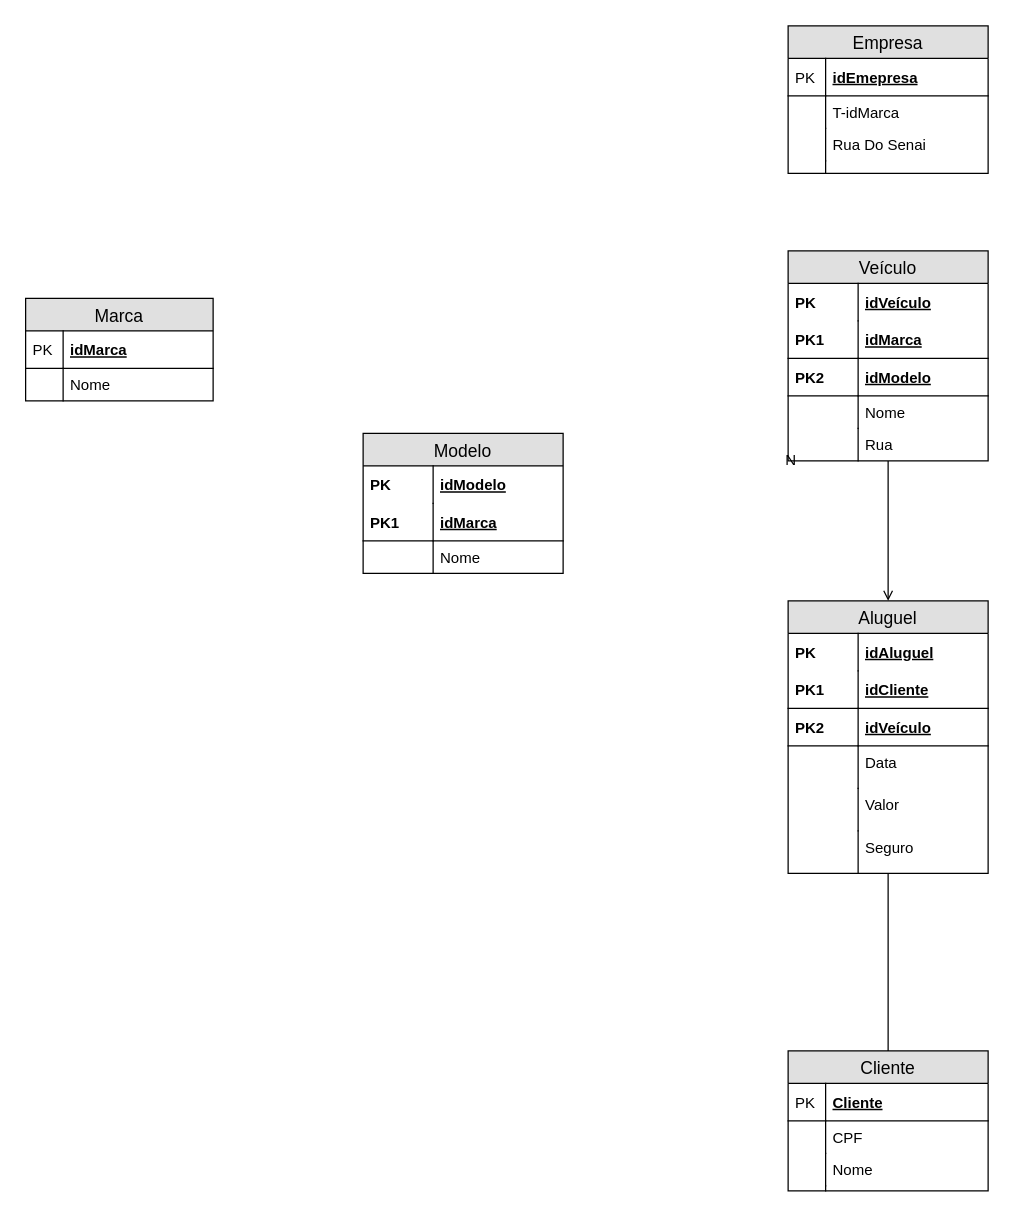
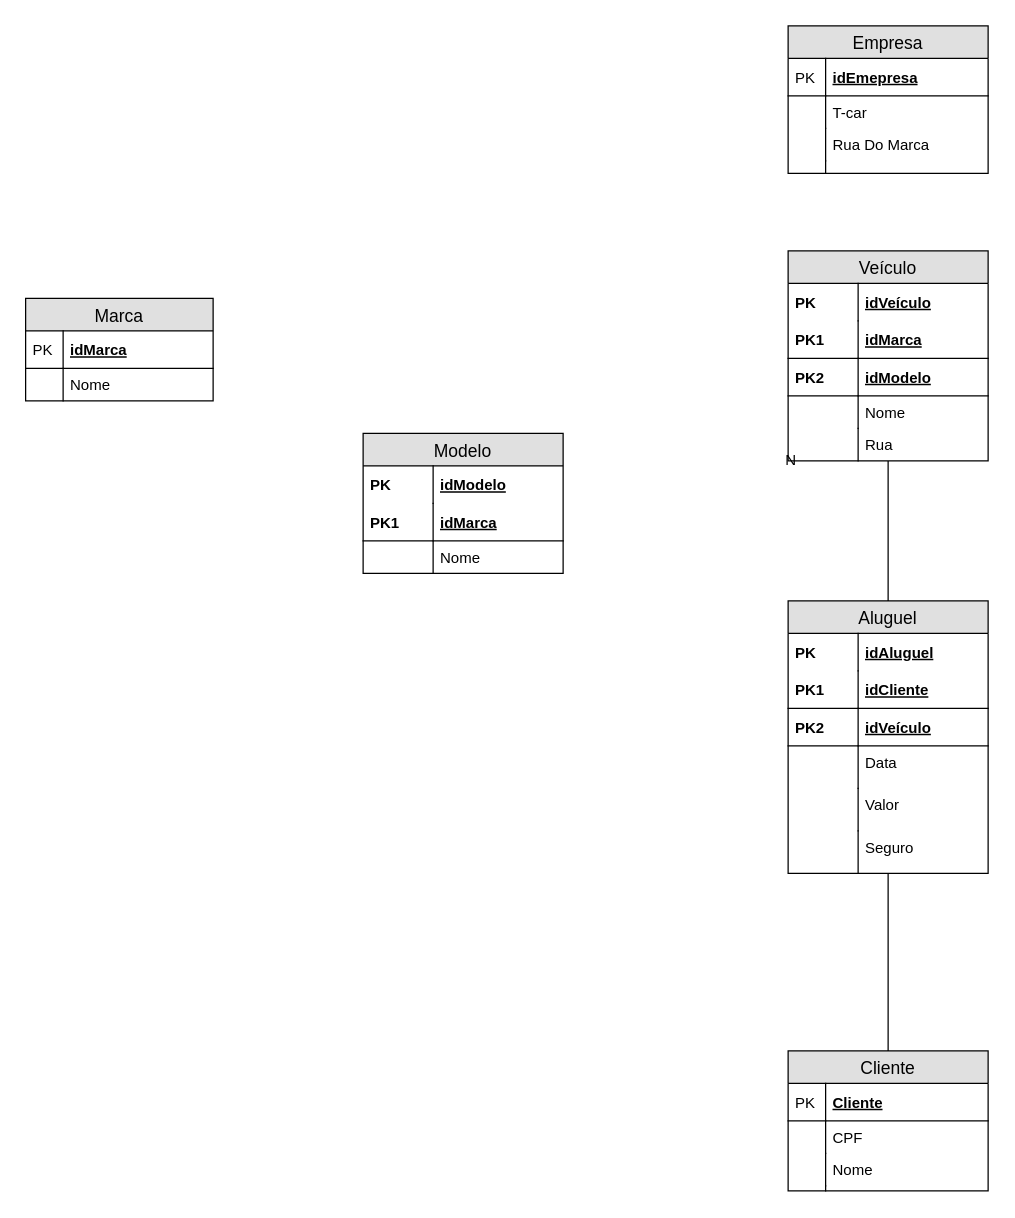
node "T-idMarca": label "T-idMarca" -> "T-car"
node "Rua Do Senai": label "Rua Do Senai" -> "Rua Do Marca"
edge "Veículo" -> "Aluguel": arrowhead open -> none
